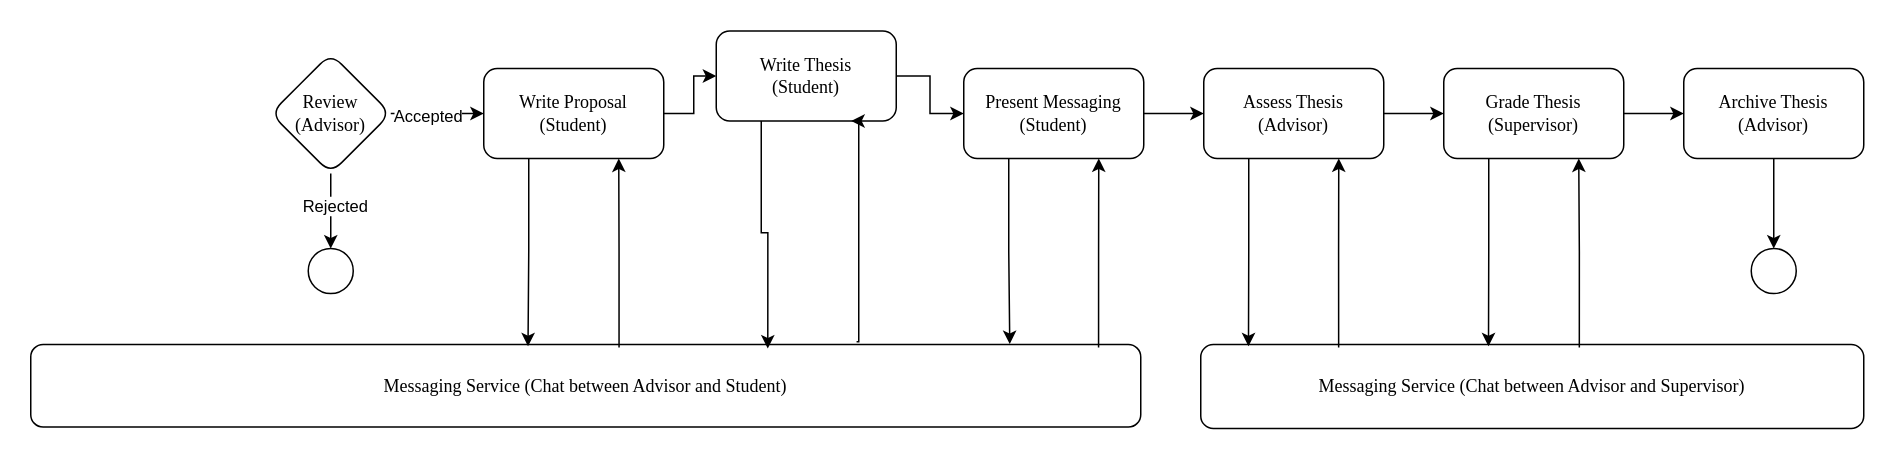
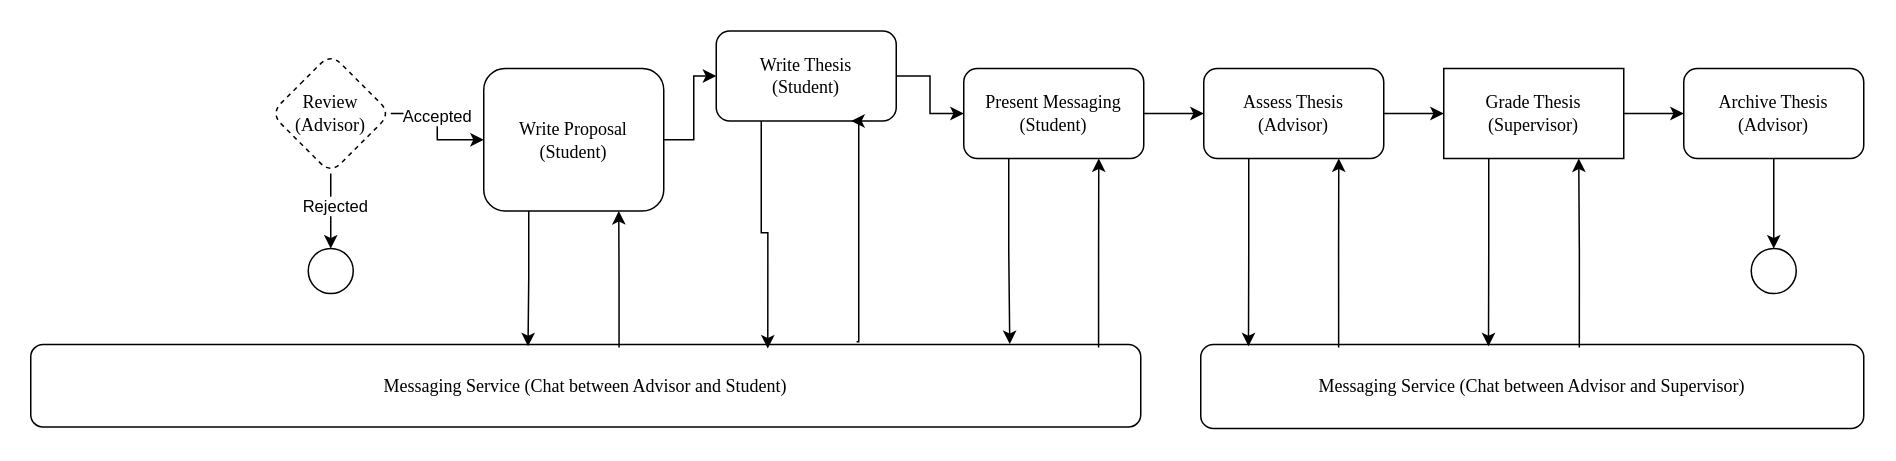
node "Review (Advisor)": style solid -> dashed
node "Write Proposal (Student)": size 180x90 -> 180x143
node "Grade Thesis (Supervisor)": shape rounded rectangle -> rectangle
